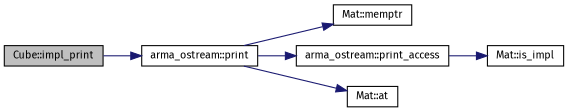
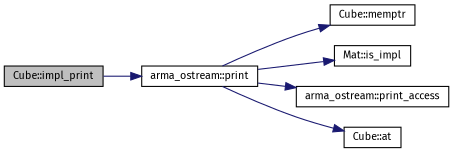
node "Mat::memptr": label "Mat::memptr" -> "Cube::memptr"
edge "arma_ostream::print_access" -> "Mat::is_impl": now "arma_ostream::print" -> "Mat::is_impl"
node "Mat::at": label "Mat::at" -> "Cube::at"
